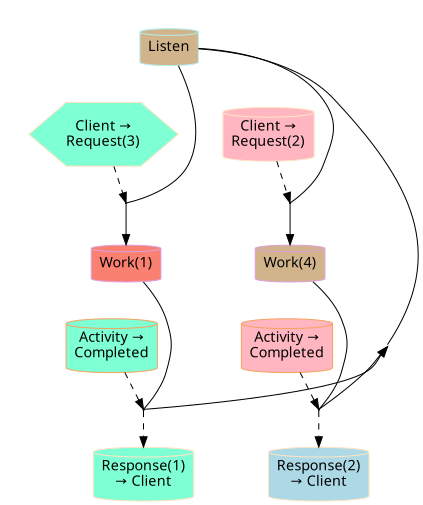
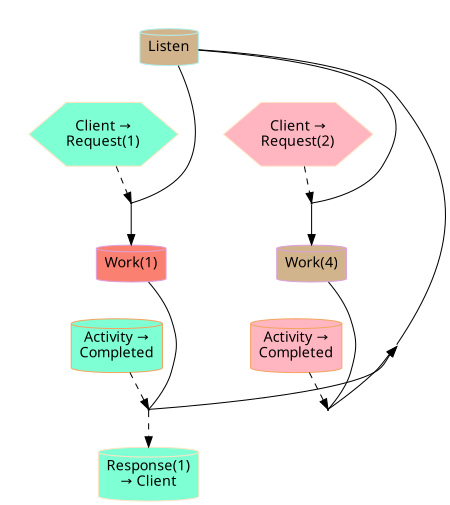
node "Client → Request(3)": label "Client → Request(3)" -> "Client → Request(1)"
node "Client → Request(2)": shape cylinder -> hexagon
node "Response(2) → Client": removed
